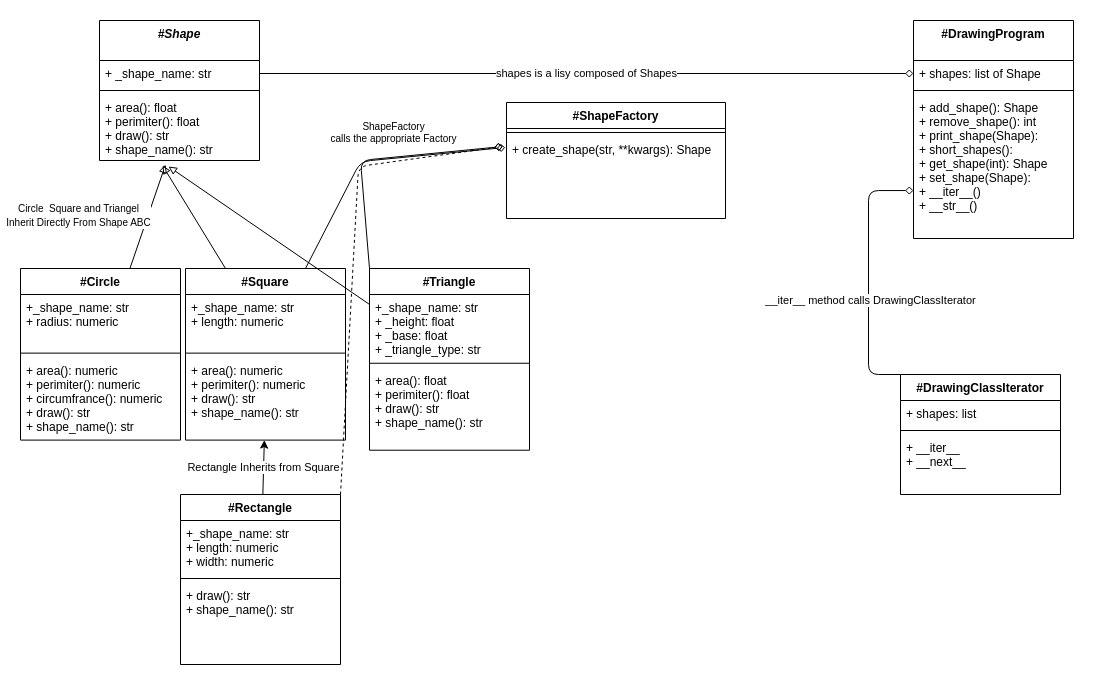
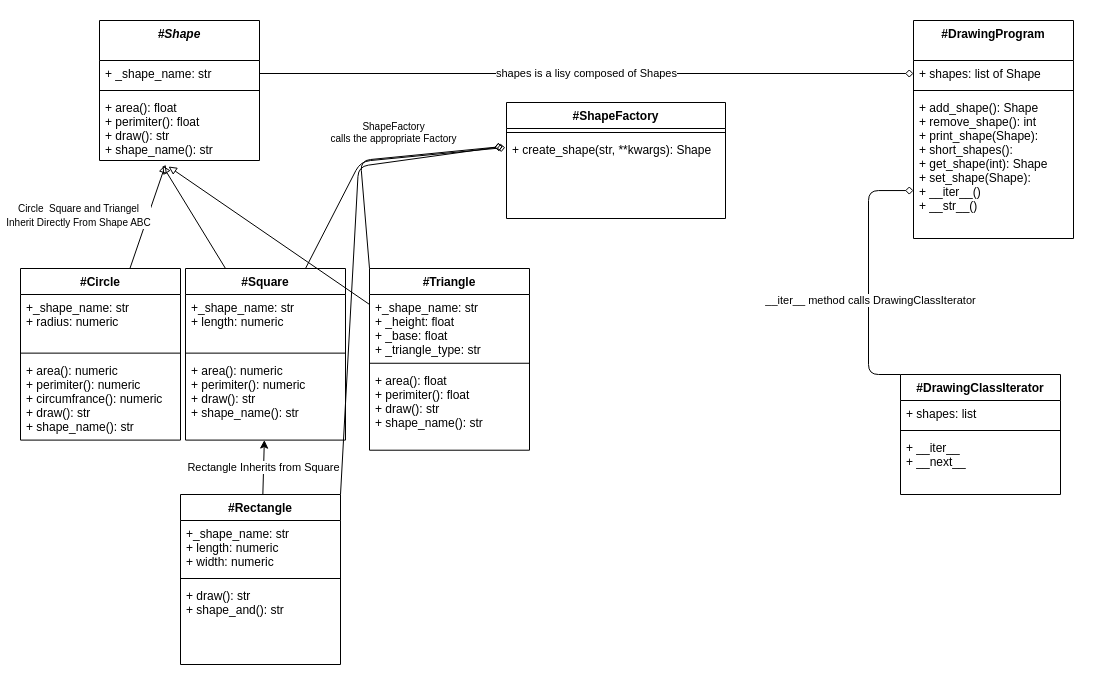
edge "#Rectangle" -> "+ create_shape(str, **kwargs): Shape": style dashed -> solid
node "+ draw(): str + shape_name(): str": label "+ draw(): str + shape_name(): str" -> "+ draw(): str + shape_and(): str"
